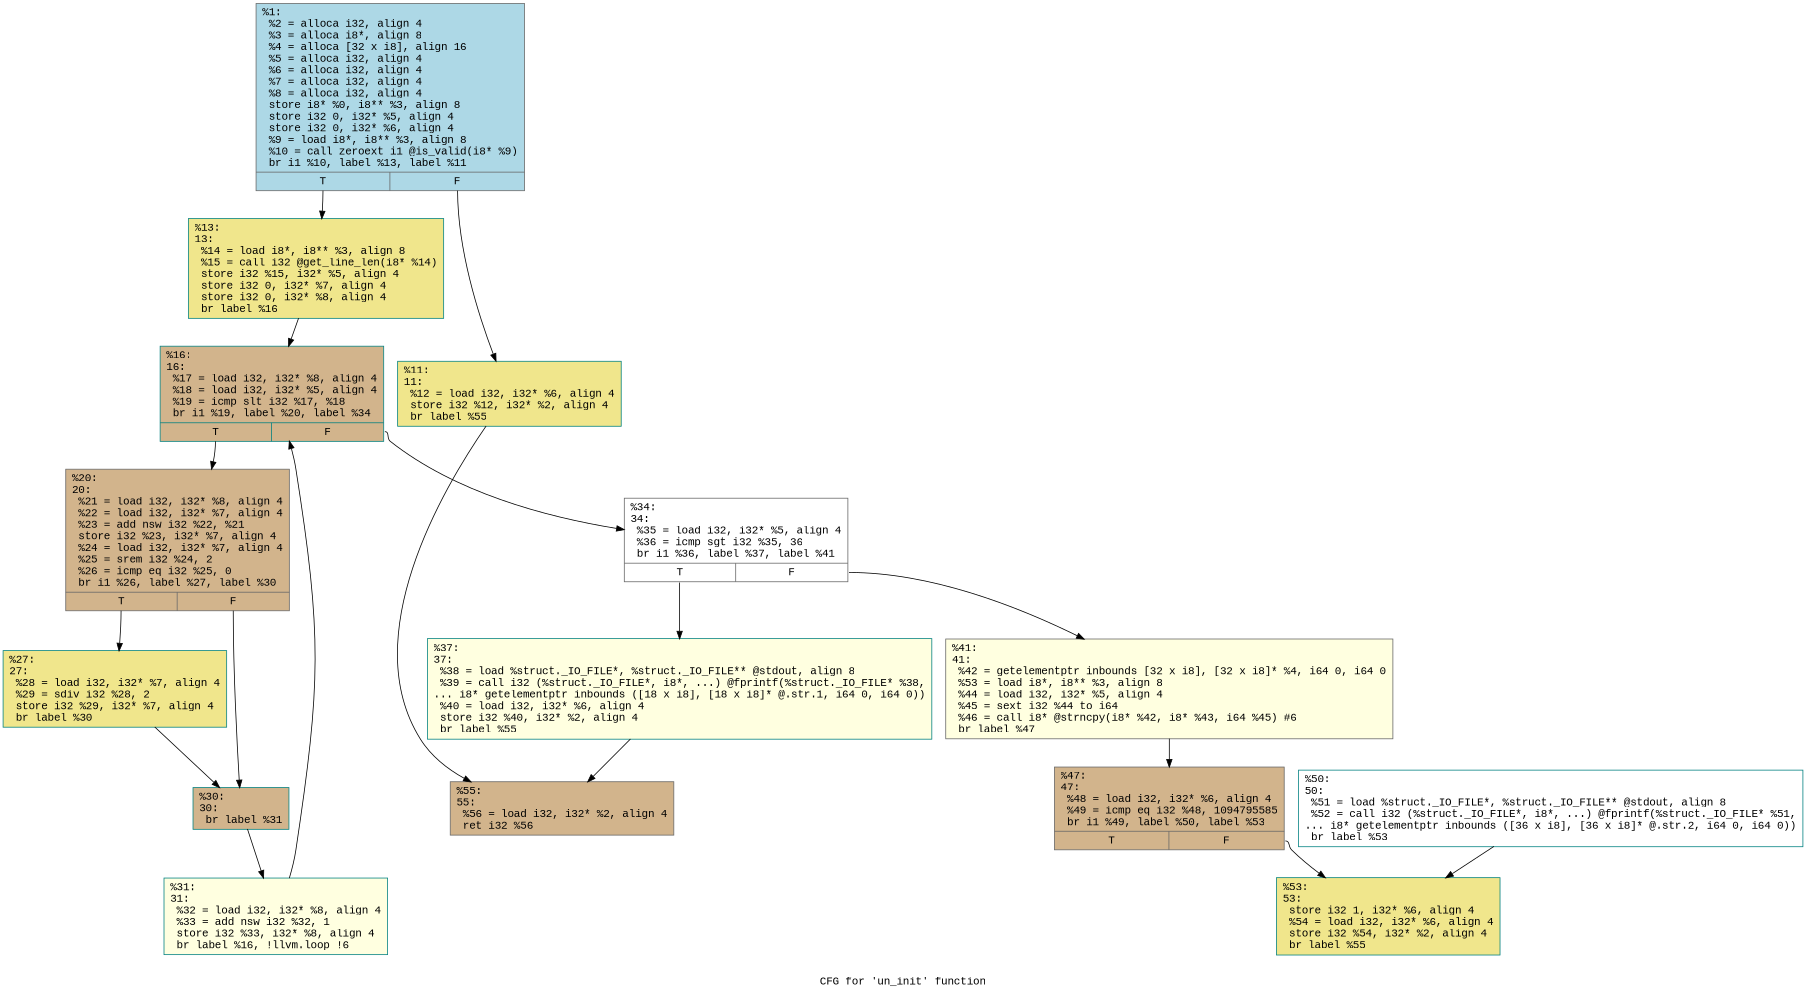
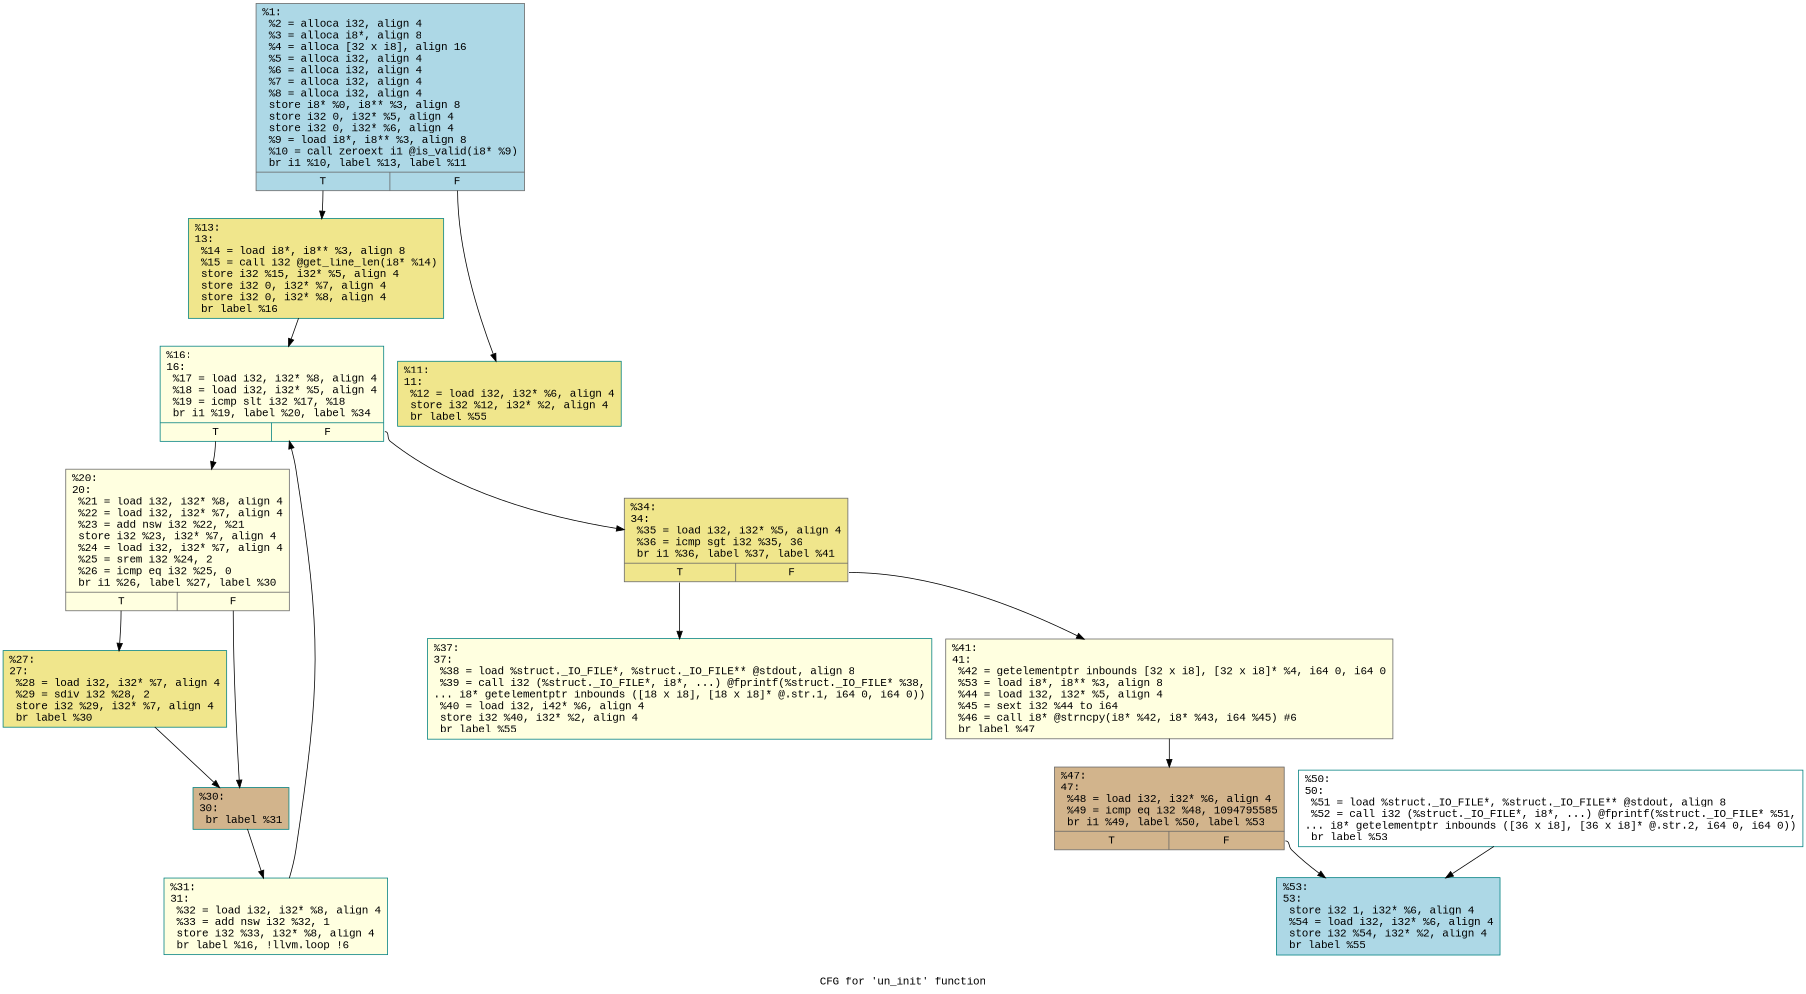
node "%16:": fillcolor tan -> lightyellow
node "%20:": fillcolor tan -> lightyellow
node "%34:": fillcolor white -> khaki
node "%37:": text "%40 = load i32, i32* %6, align 4" -> "%40 = load i32, i42* %6, align 4"
node "%55:": removed
node "%53:": fillcolor khaki -> lightblue
